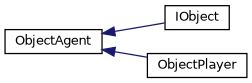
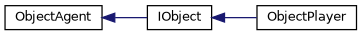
edge "ObjectPlayer" -> "ObjectAgent": now "ObjectPlayer" -> "IObject"
